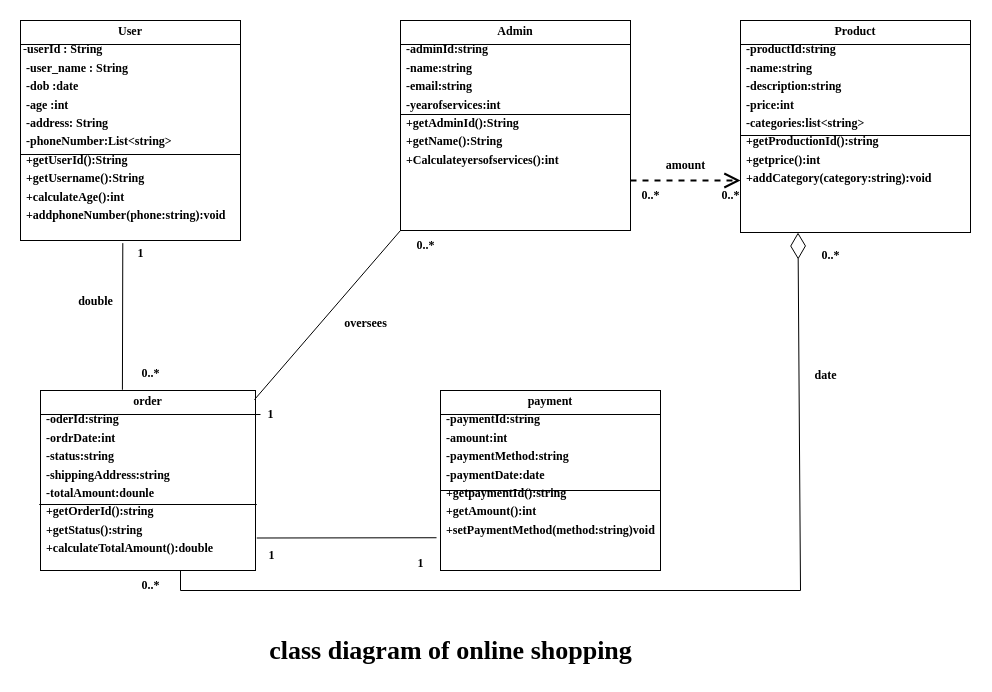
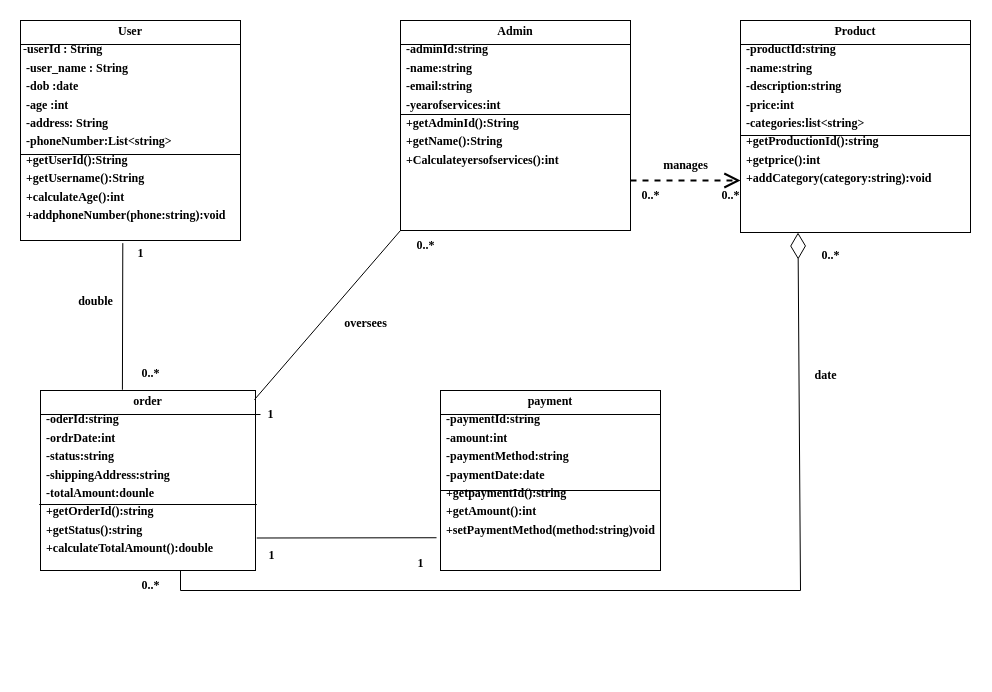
node "amount": label "amount" -> "manages"
node "class diagram of online shopping": removed
